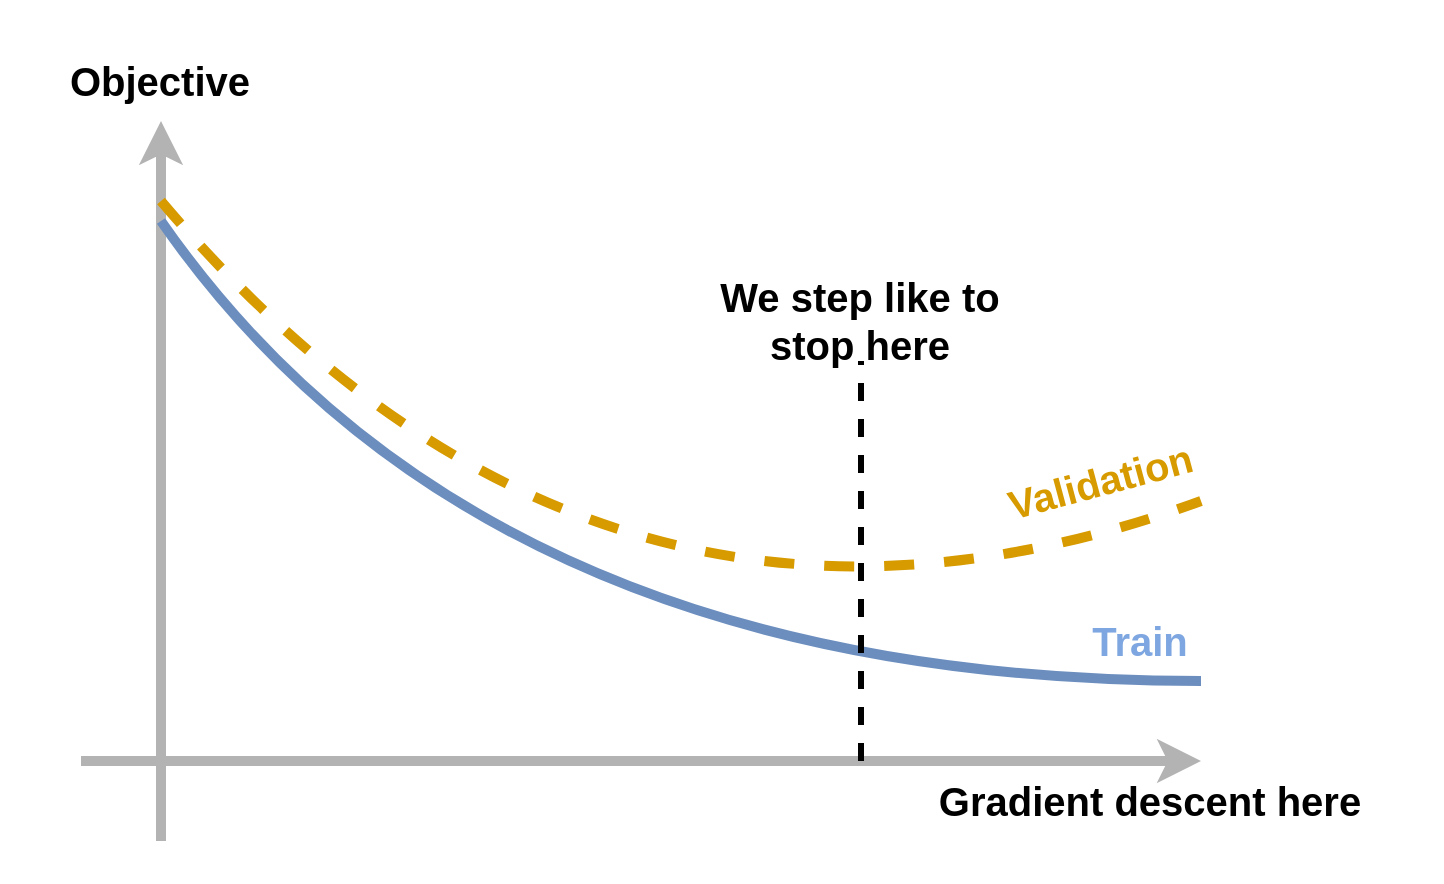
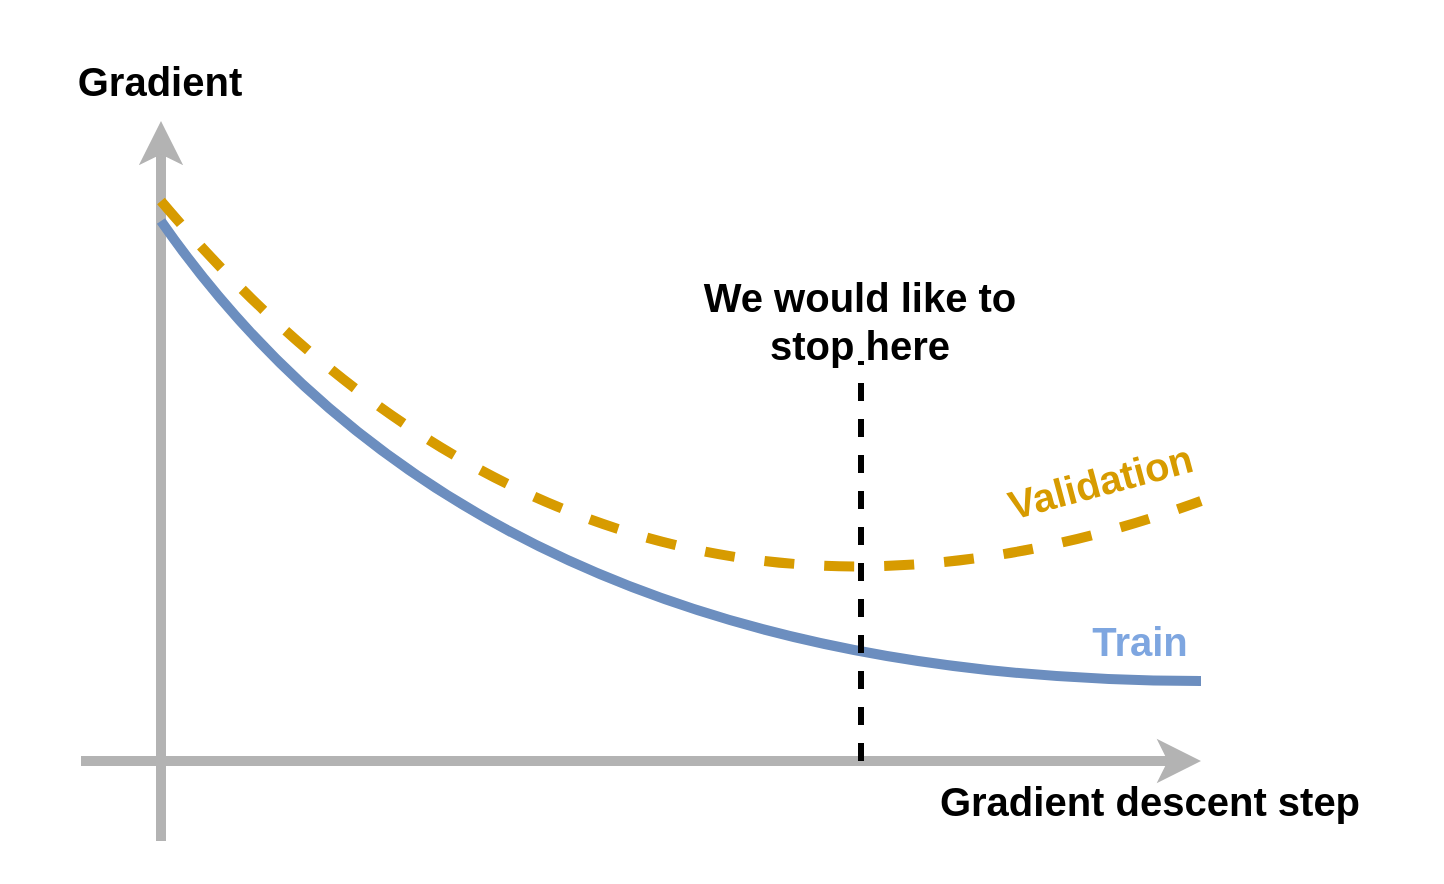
node "Objective": label "Objective" -> "Gradient"
node "We step like to stop here": label "We step like to stop here" -> "We would like to stop here"
node "Gradient descent here": label "Gradient descent here" -> "Gradient descent step"
